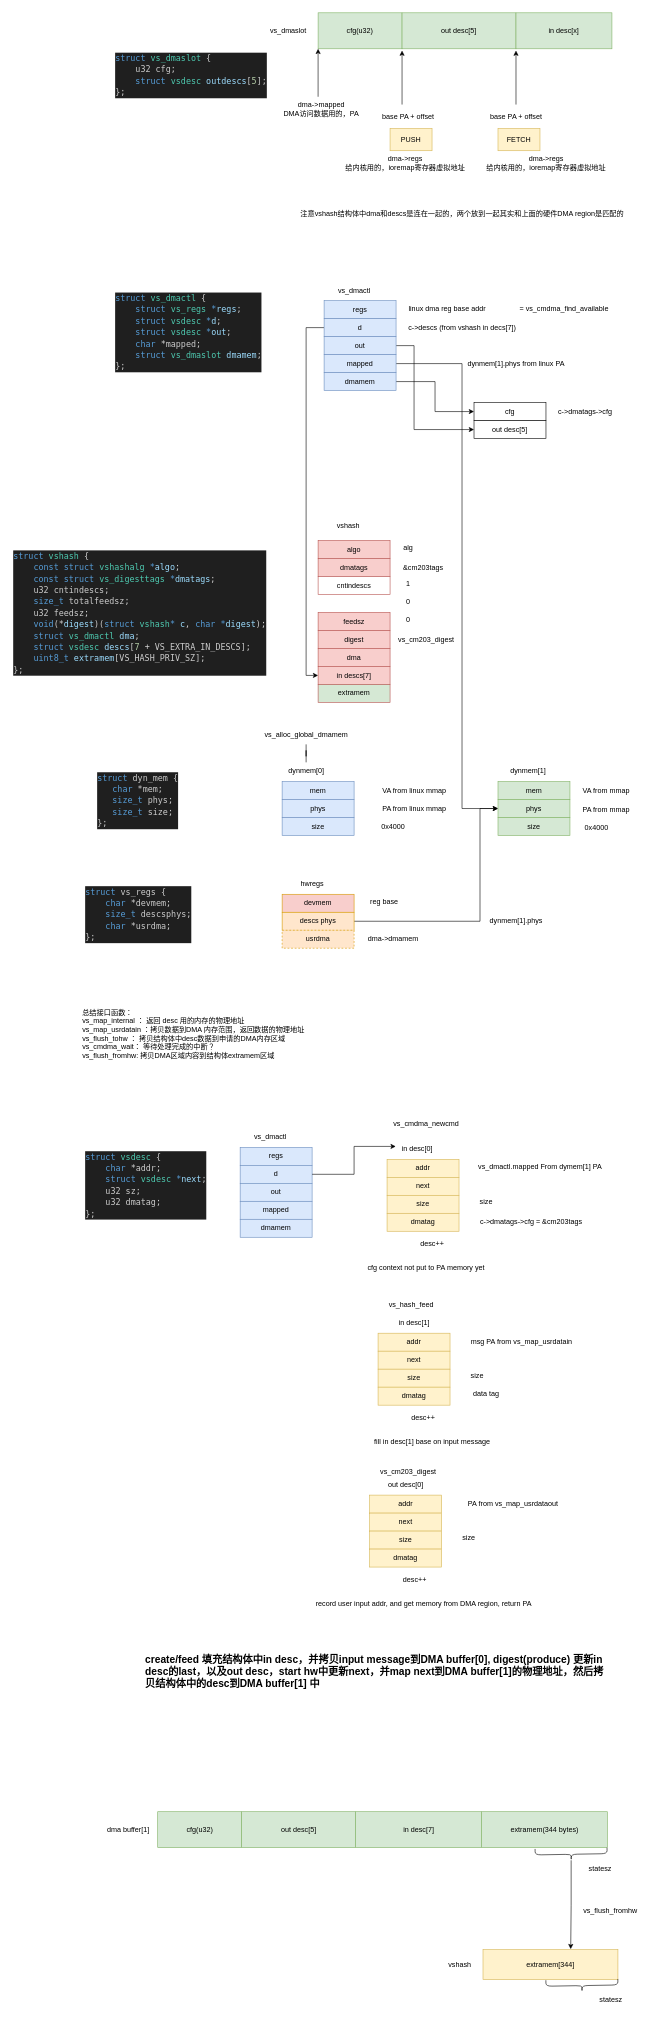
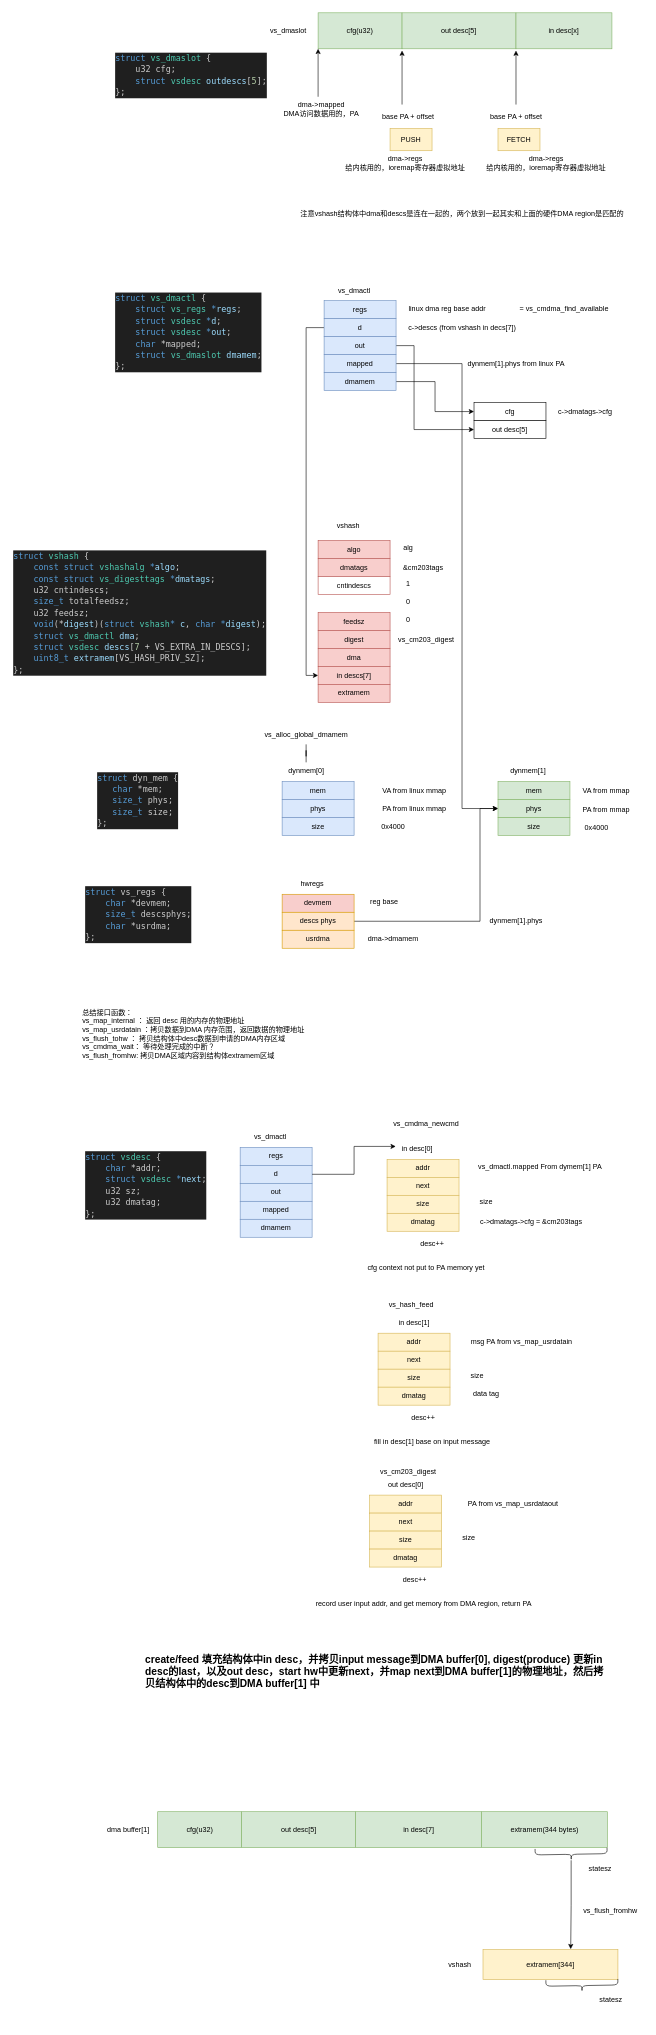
node "extramem": fillcolor #d5e8d4 -> #f8cecc
node "usrdma": style dashed -> solid
